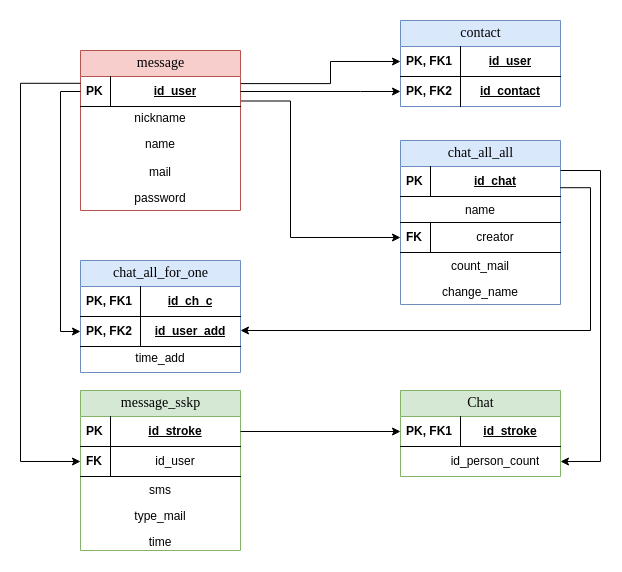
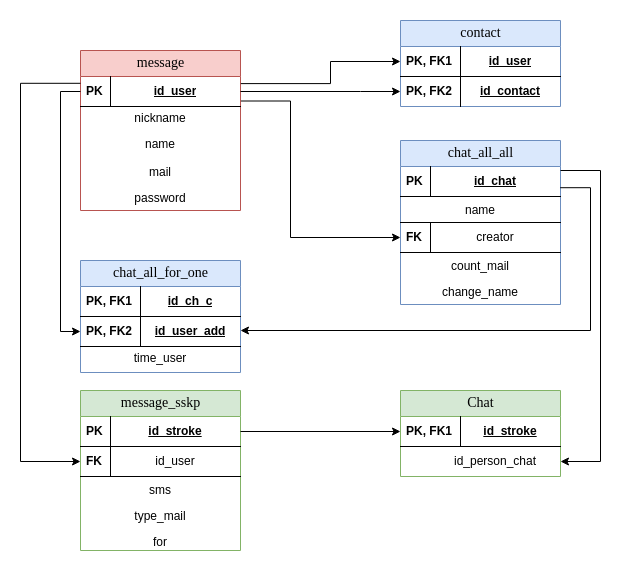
node "time_add": label "time_add" -> "time_user"
node "id_person_count": label "id_person_count" -> "id_person_chat"
node "time": label "time" -> "for"
